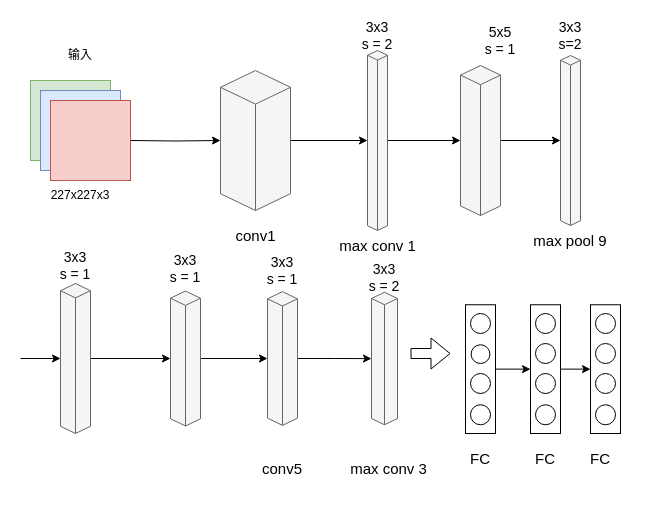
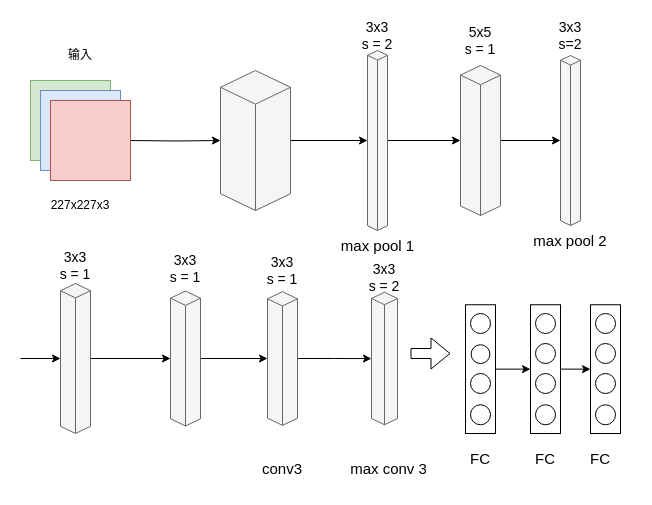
node "5x5 s = 1": moved (501, 41) -> (481, 41)
node "227x227x3": moved (81, 196) -> (81, 206)
node "conv1": removed
node "max pool 9": label "max pool 9" -> "max pool 2"
node "max conv 1": label "max conv 1" -> "max pool 1"
node "conv5": label "conv5" -> "conv3"
